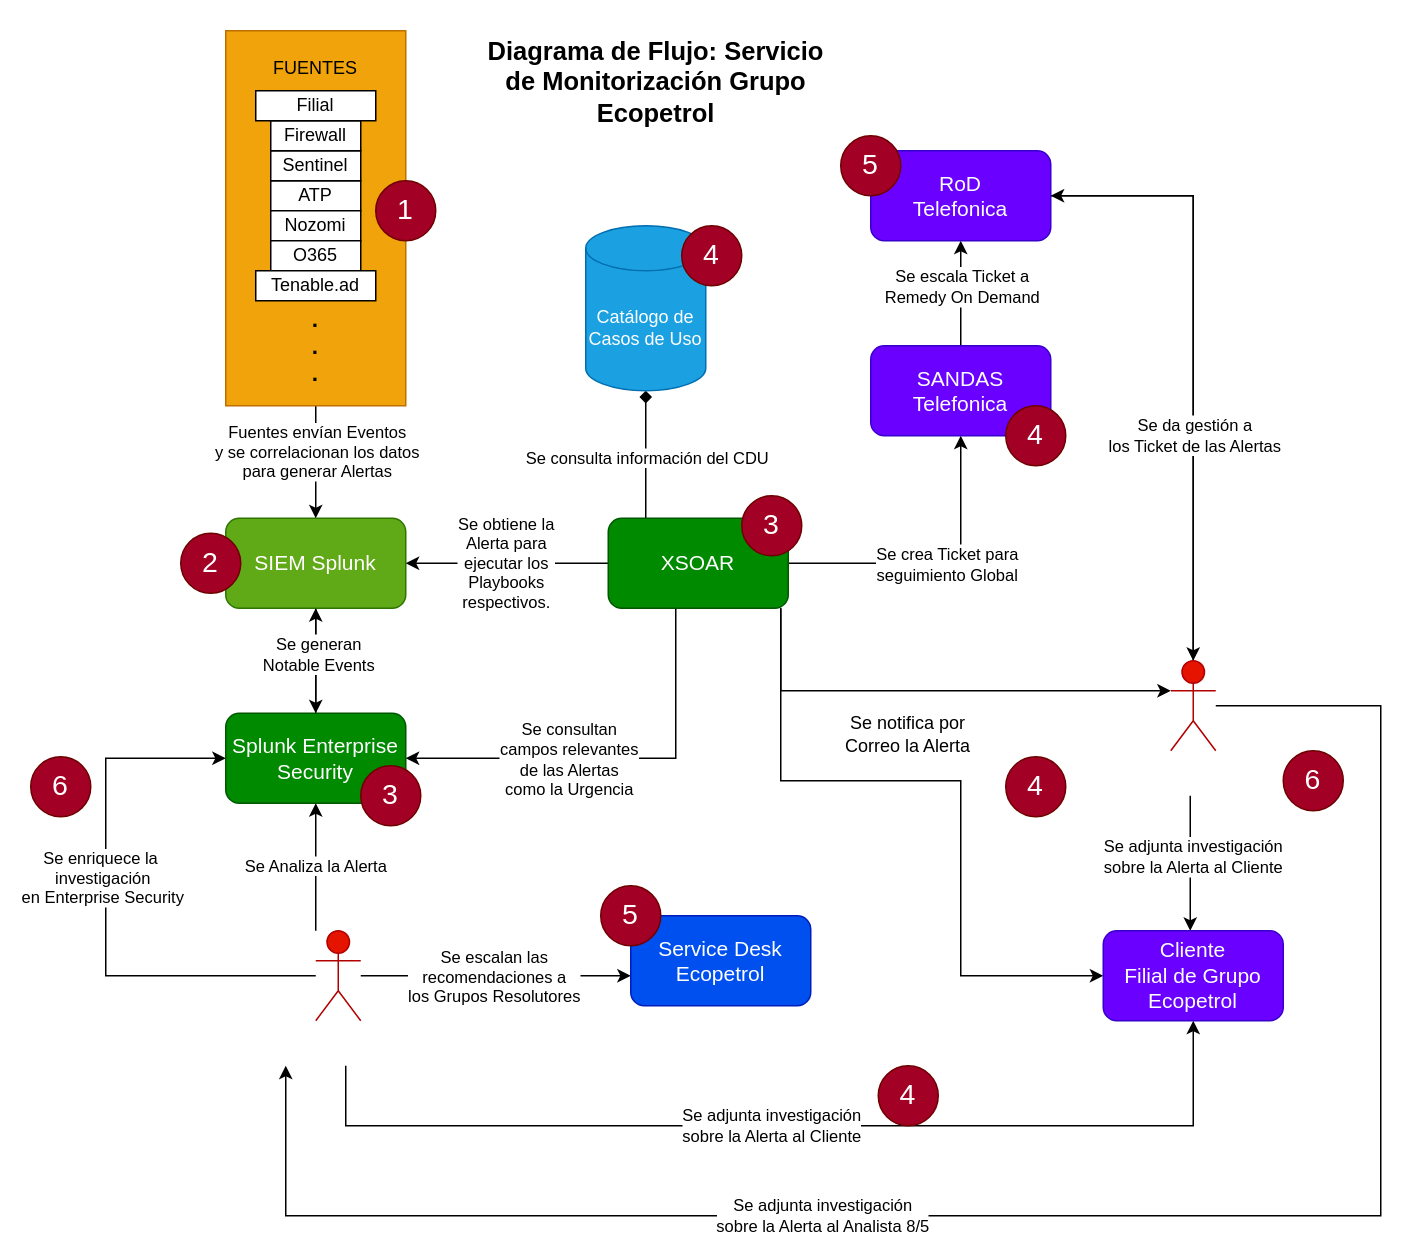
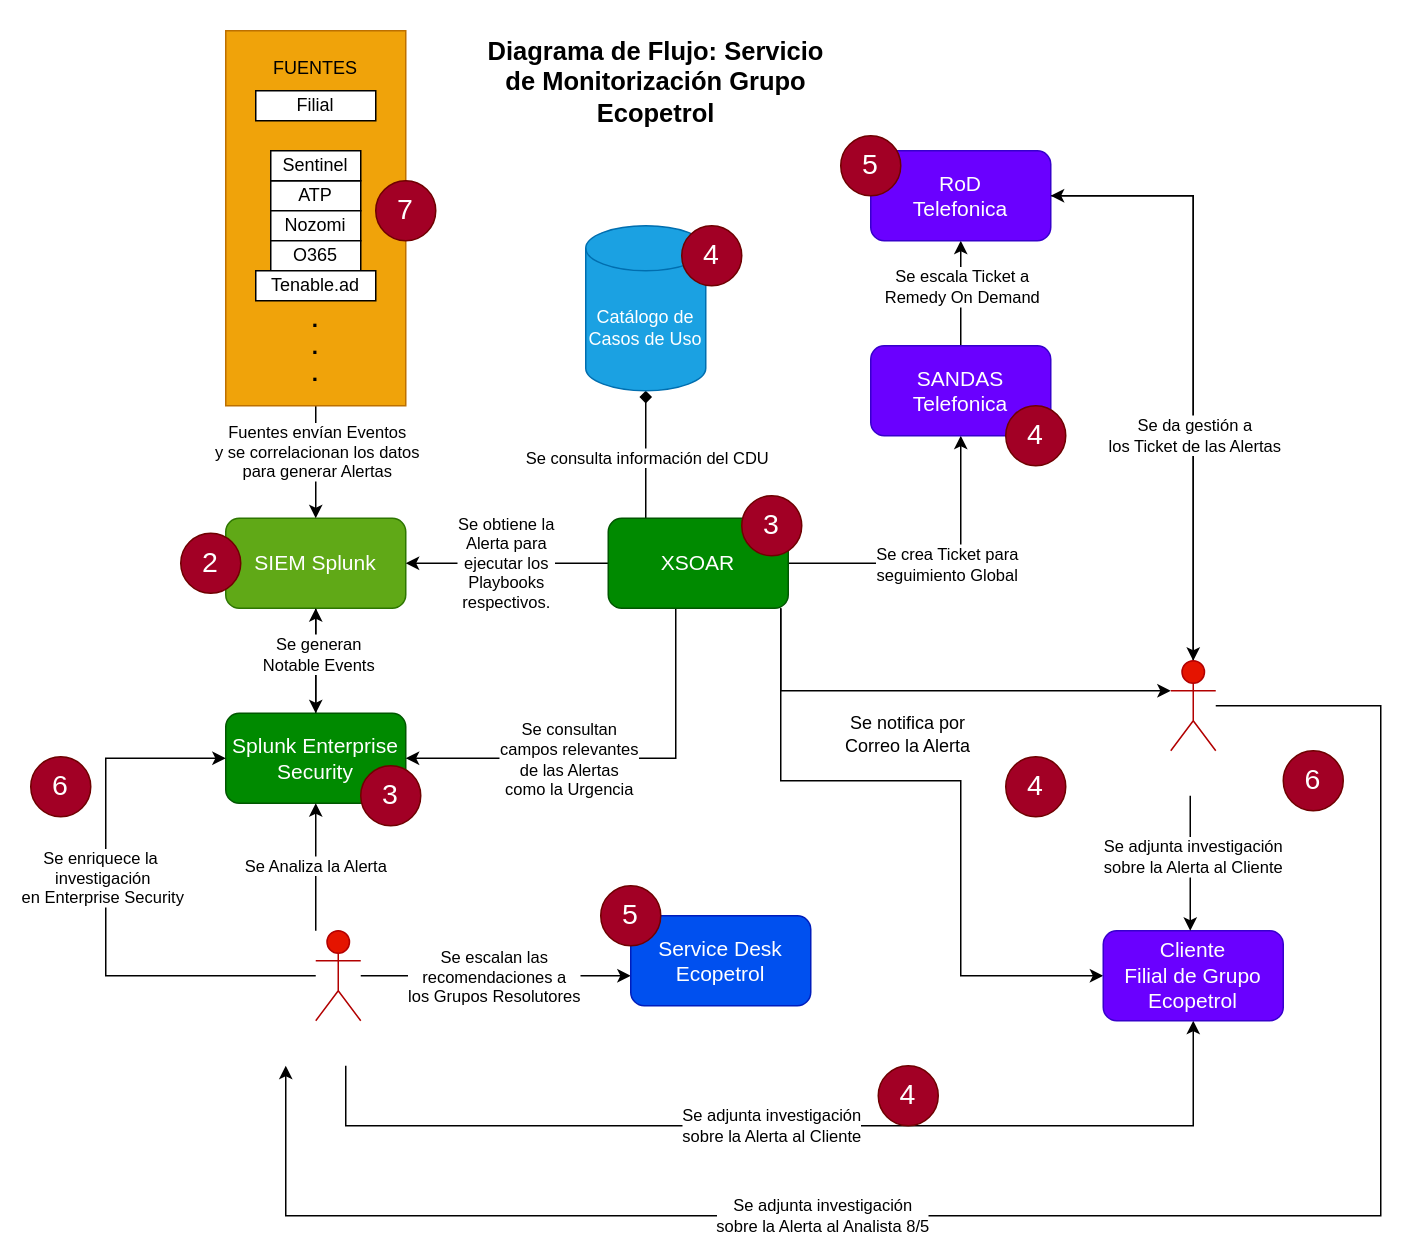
node "Firewall": removed
node "1": label "1" -> "7"
